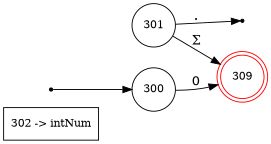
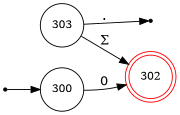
node "301": label "301" -> "303"
node "309": label "309" -> "302"
node "302 -> intNum": removed
